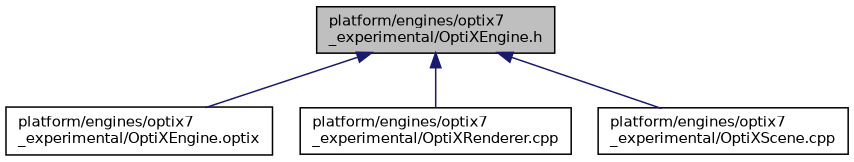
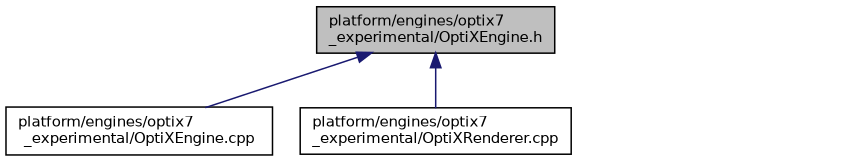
node "platform/engines/optix7 _experimental/OptiXEngine.optix": label "platform/engines/optix7 _experimental/OptiXEngine.optix" -> "platform/engines/optix7 _experimental/OptiXEngine.cpp"
node "platform/engines/optix7 _experimental/OptiXScene.cpp": removed
